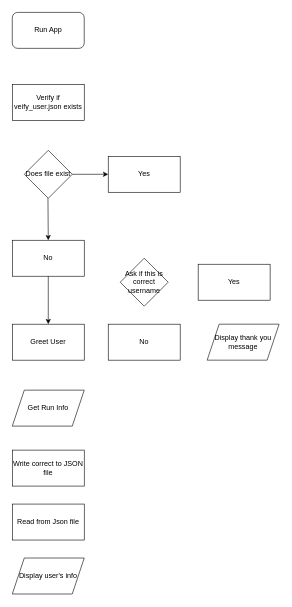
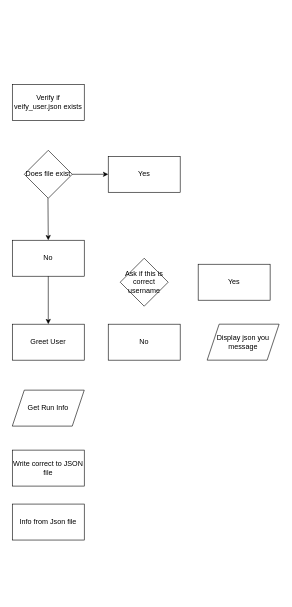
node "Run App": removed
node "Display thank you message": label "Display thank you message" -> "Display json you message"
node "Read from Json file": label "Read from Json file" -> "Info from Json file"
node "Display user's info": removed
